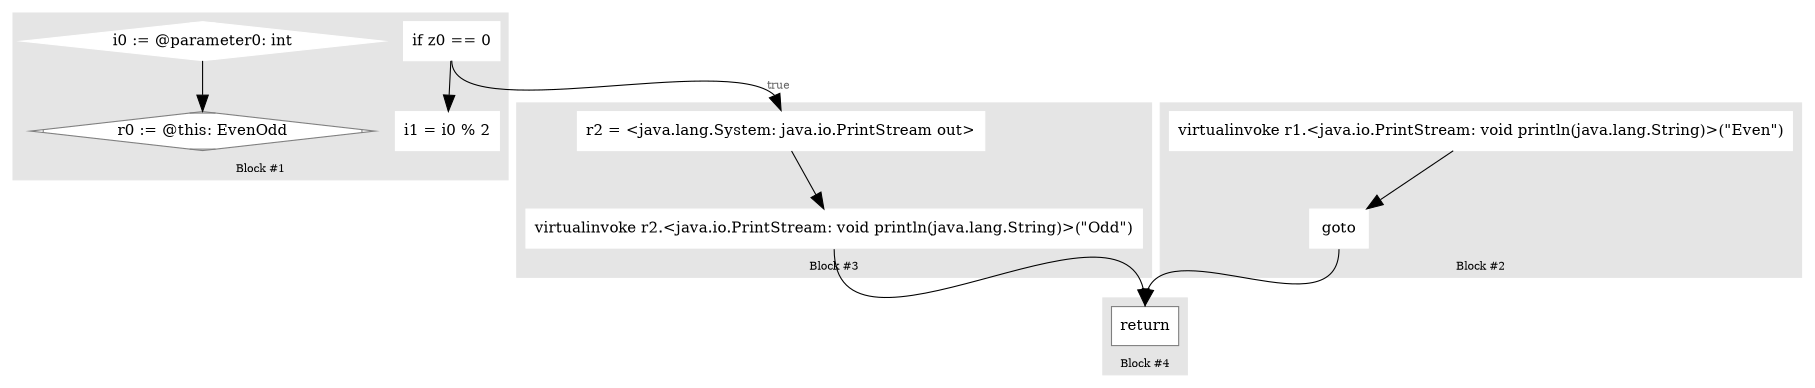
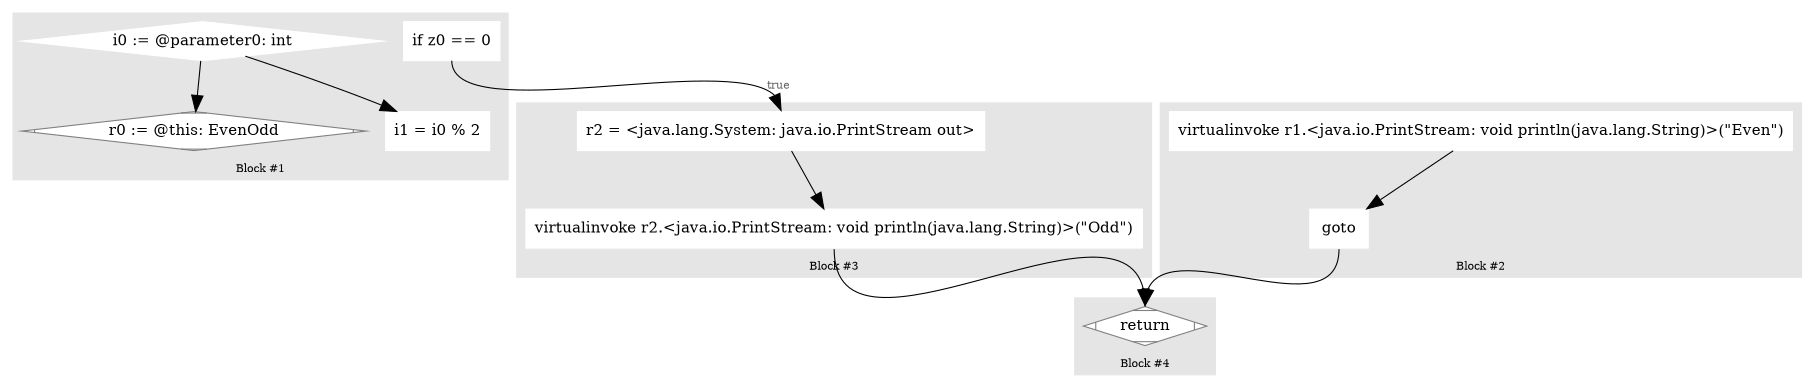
edge "if z0 == 0" -> "i1 = i0 % 2": now "i0 := @parameter0: int" -> "i1 = i0 % 2"
node "return": shape box -> Mdiamond
